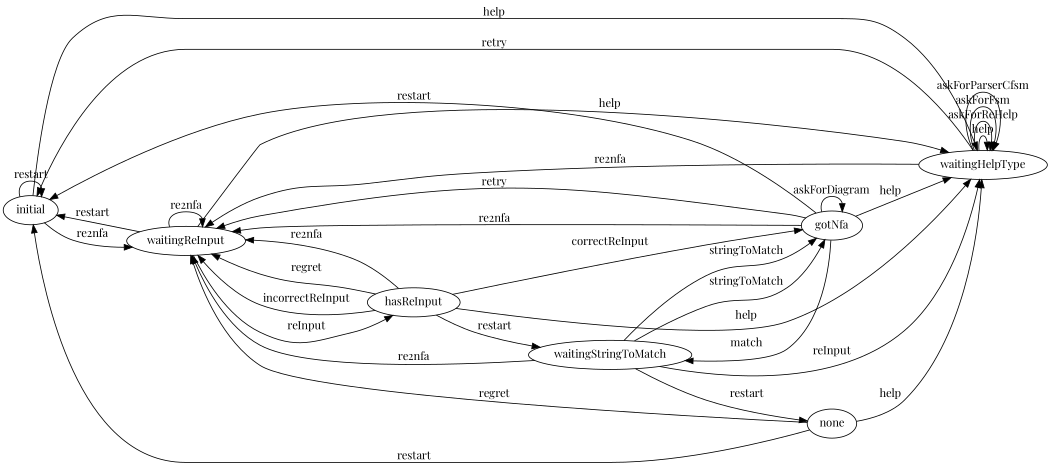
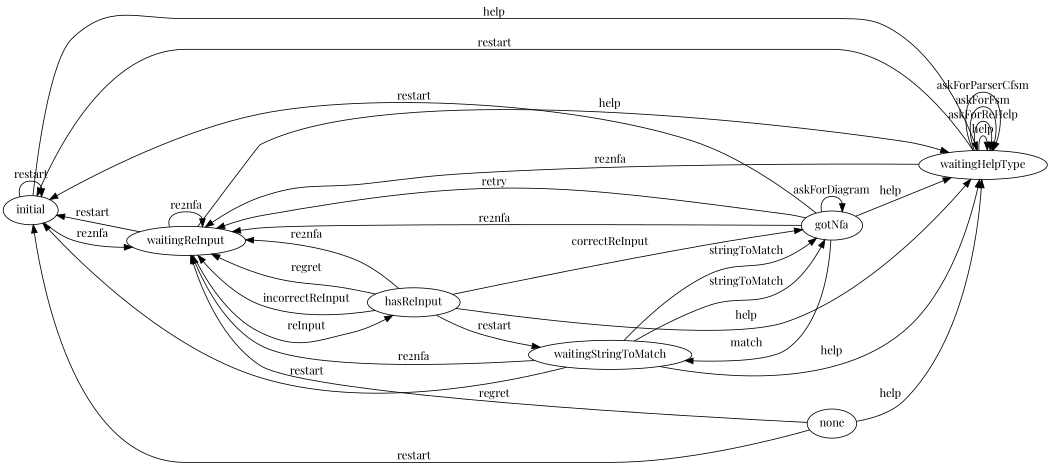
edge "waitingHelpType" -> "initial": label " retry " -> " restart "
edge "waitingStringToMatch" -> "waitingHelpType": label " reInput " -> " help "
edge "waitingStringToMatch" -> "none": now "waitingStringToMatch" -> "initial"
